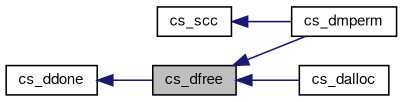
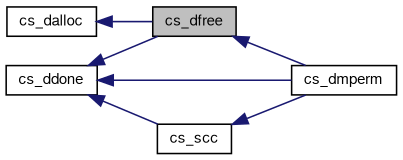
edge "cs_dmperm" -> "cs_ddone": added
edge "cs_dalloc" -> "cs_dfree": reversed
edge "cs_scc" -> "cs_ddone": added
